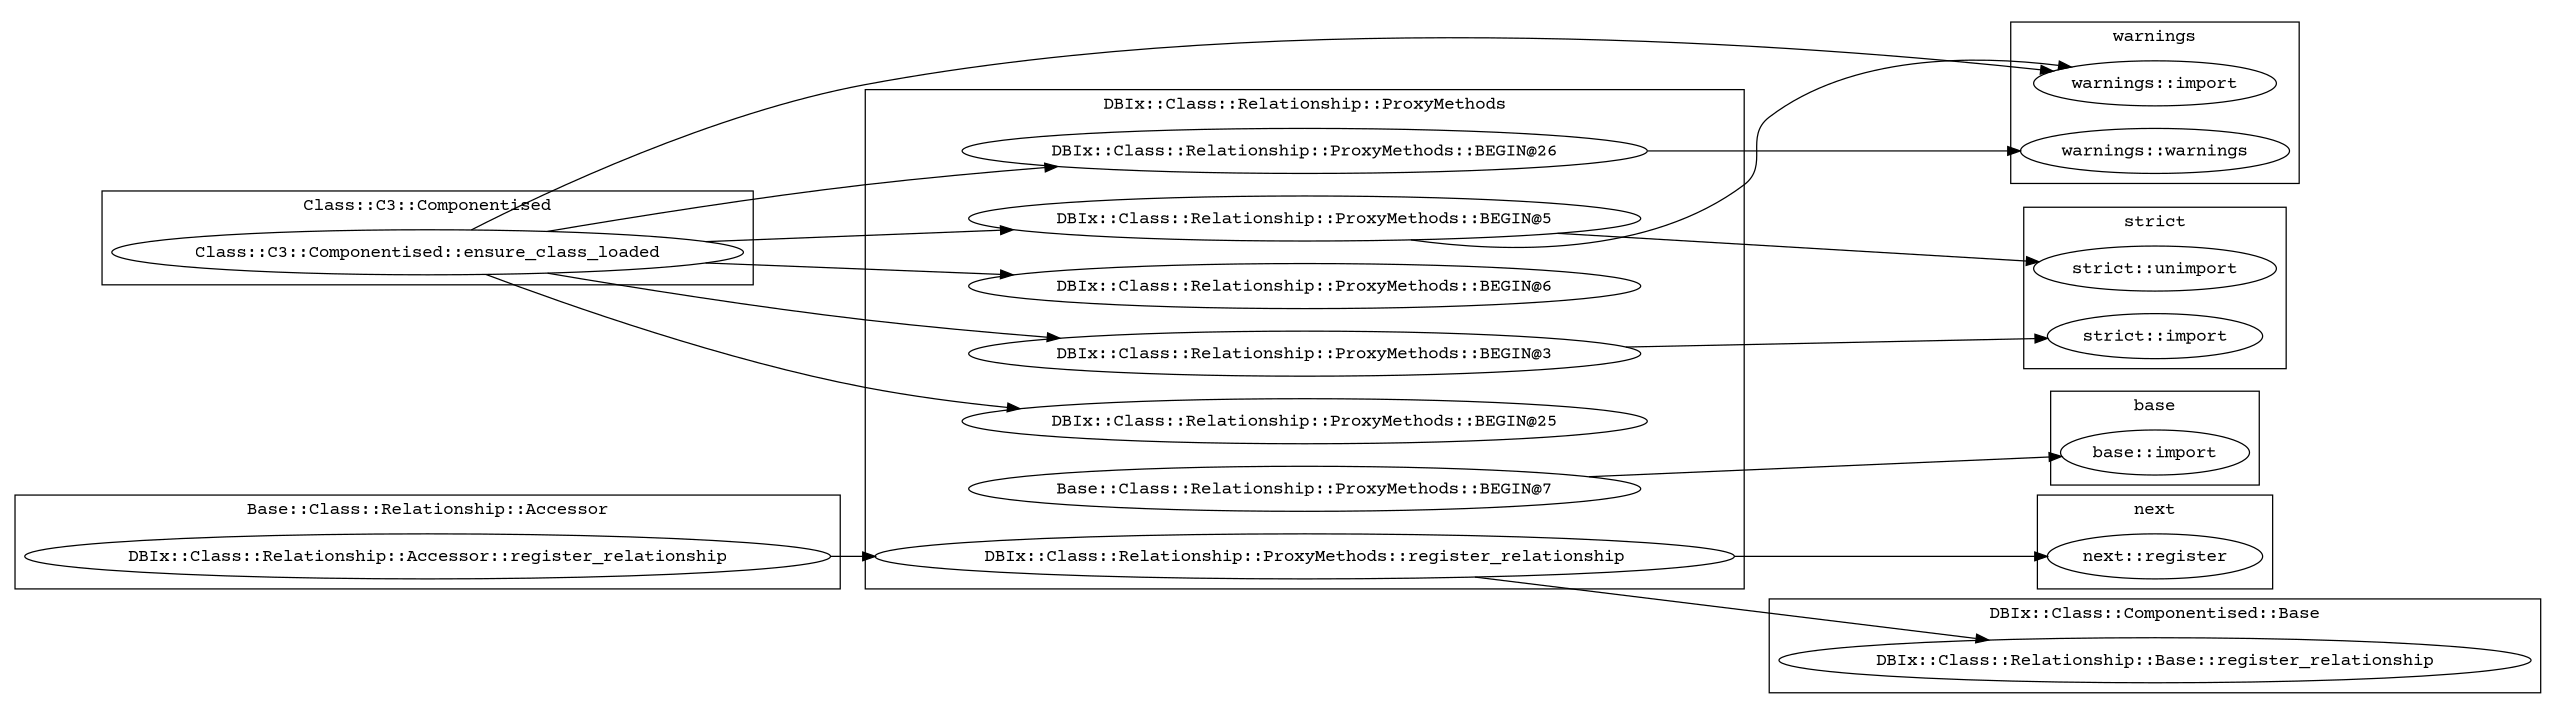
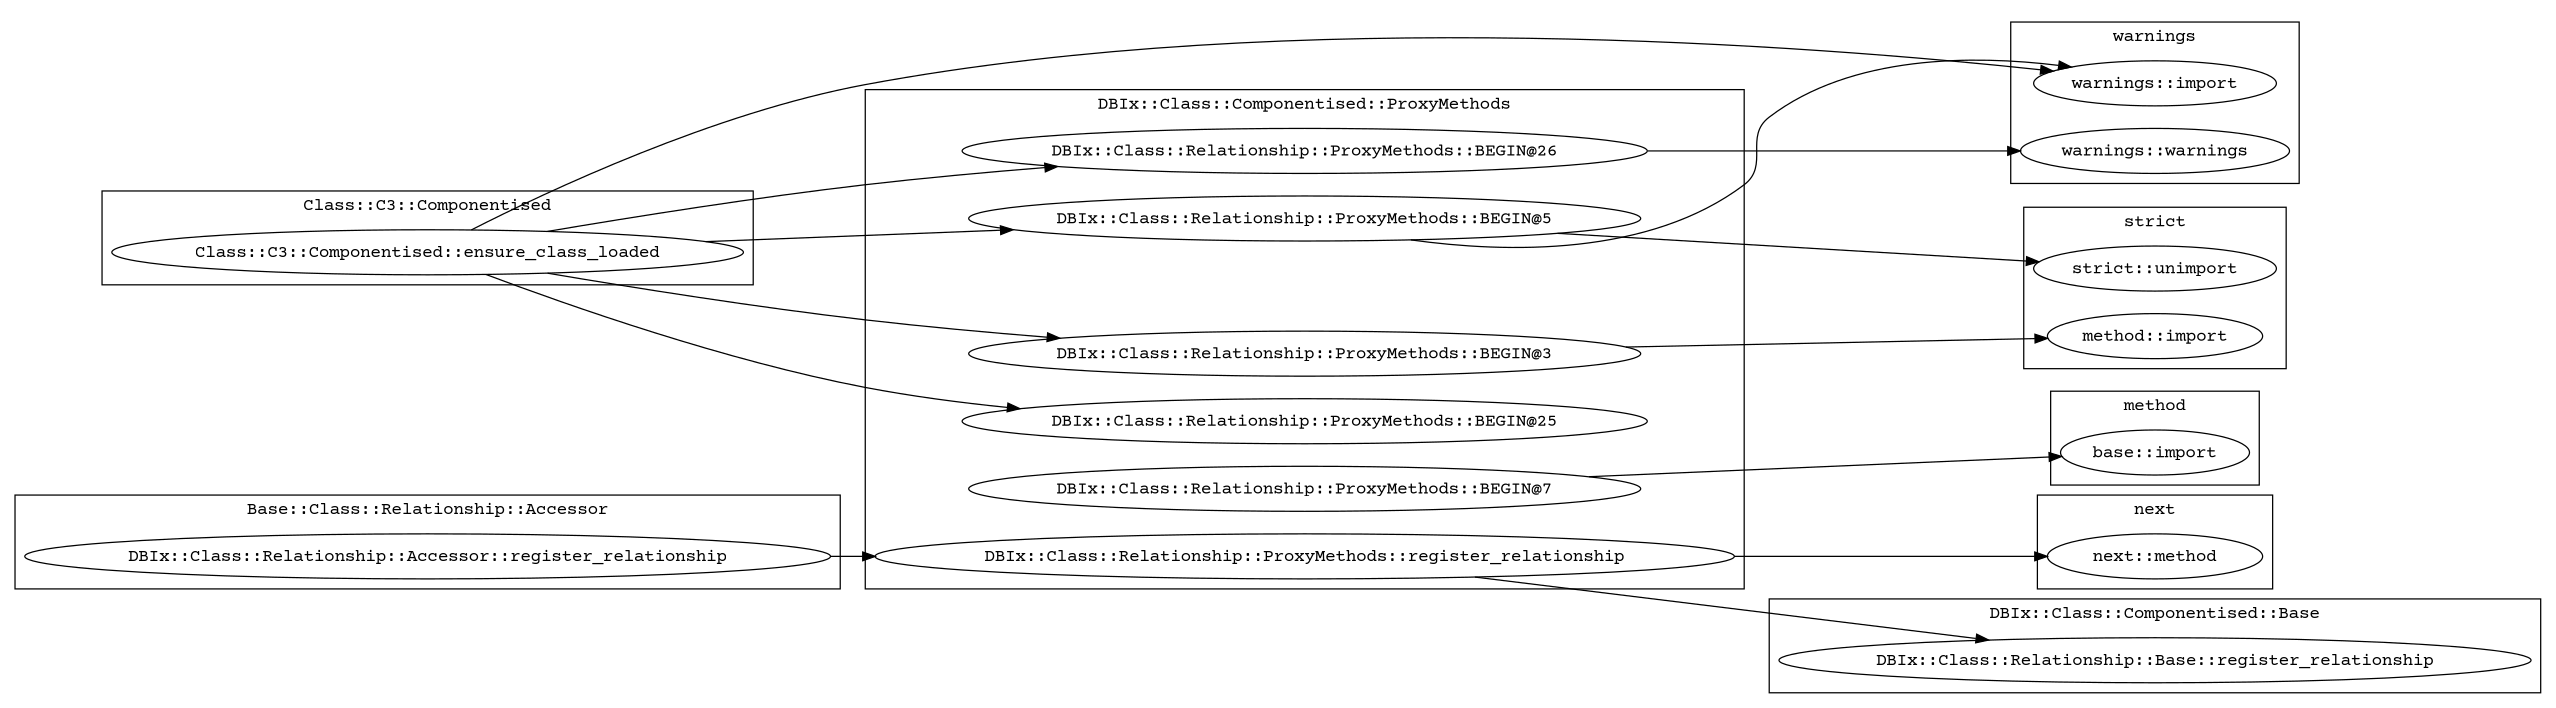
cluster "DBIx::Class::Relationship::ProxyMethods": label "DBIx::Class::Relationship::ProxyMethods" -> "DBIx::Class::Componentised::ProxyMethods"
node "DBIx::Class::Relationship::ProxyMethods::BEGIN@6": removed
node "strict::import": label "strict::import" -> "method::import"
cluster "base": label "base" -> "method"
node "Base::Class::Relationship::ProxyMethods::BEGIN@7": label "Base::Class::Relationship::ProxyMethods::BEGIN@7" -> "DBIx::Class::Relationship::ProxyMethods::BEGIN@7"
node "next::register": label "next::register" -> "next::method"
